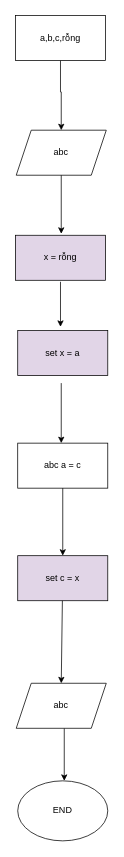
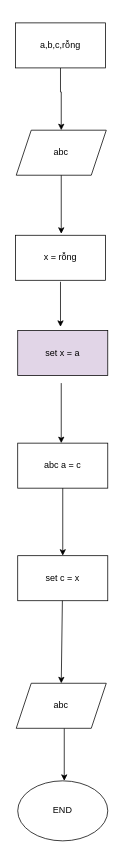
node "a,b,c,rỗng": moved (60, 38) -> (60, 45)
node "x = rỗng": fillcolor #e1d5e7 -> #ffffff
node "set c = x": fillcolor #e1d5e7 -> #ffffff
